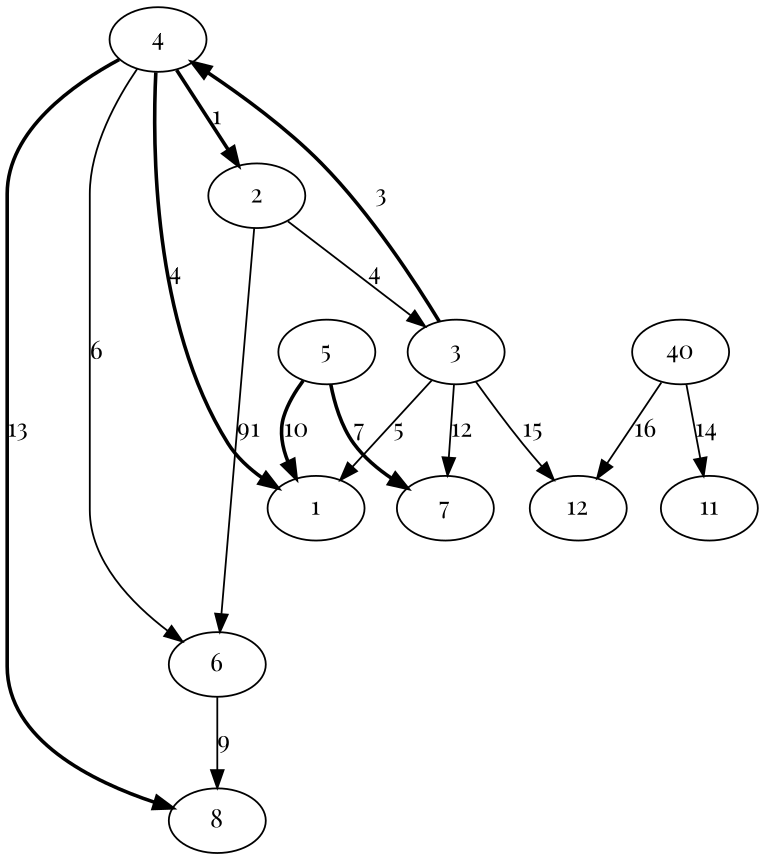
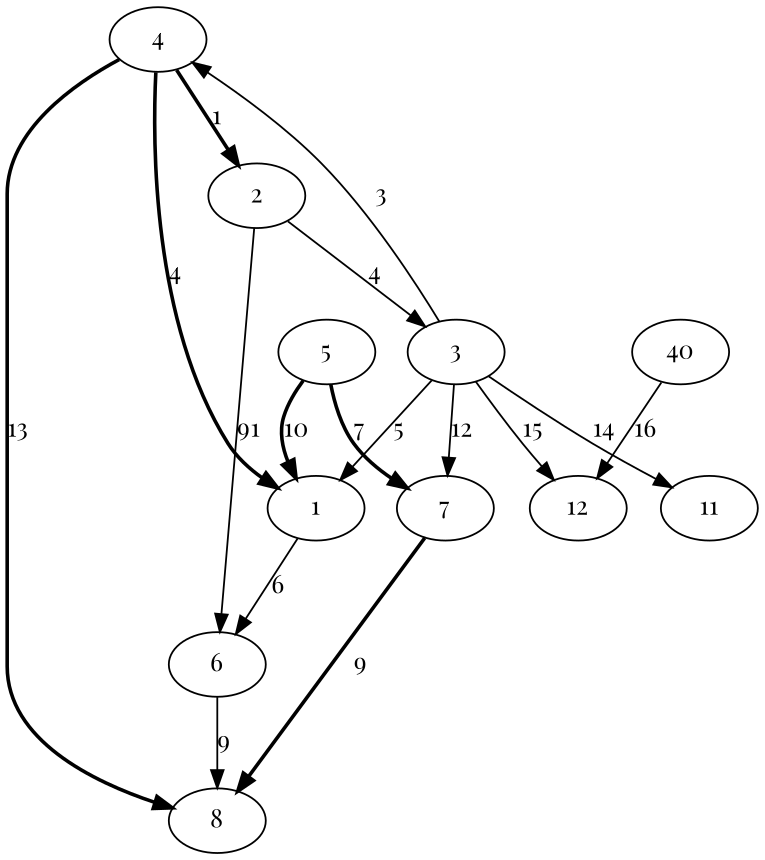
edge "3" -> "4": style bold -> solid
edge "4" -> "6": now "1" -> "6"
edge "40" -> "11": now "3" -> "11"
edge "7" -> "8": added, label "9"
